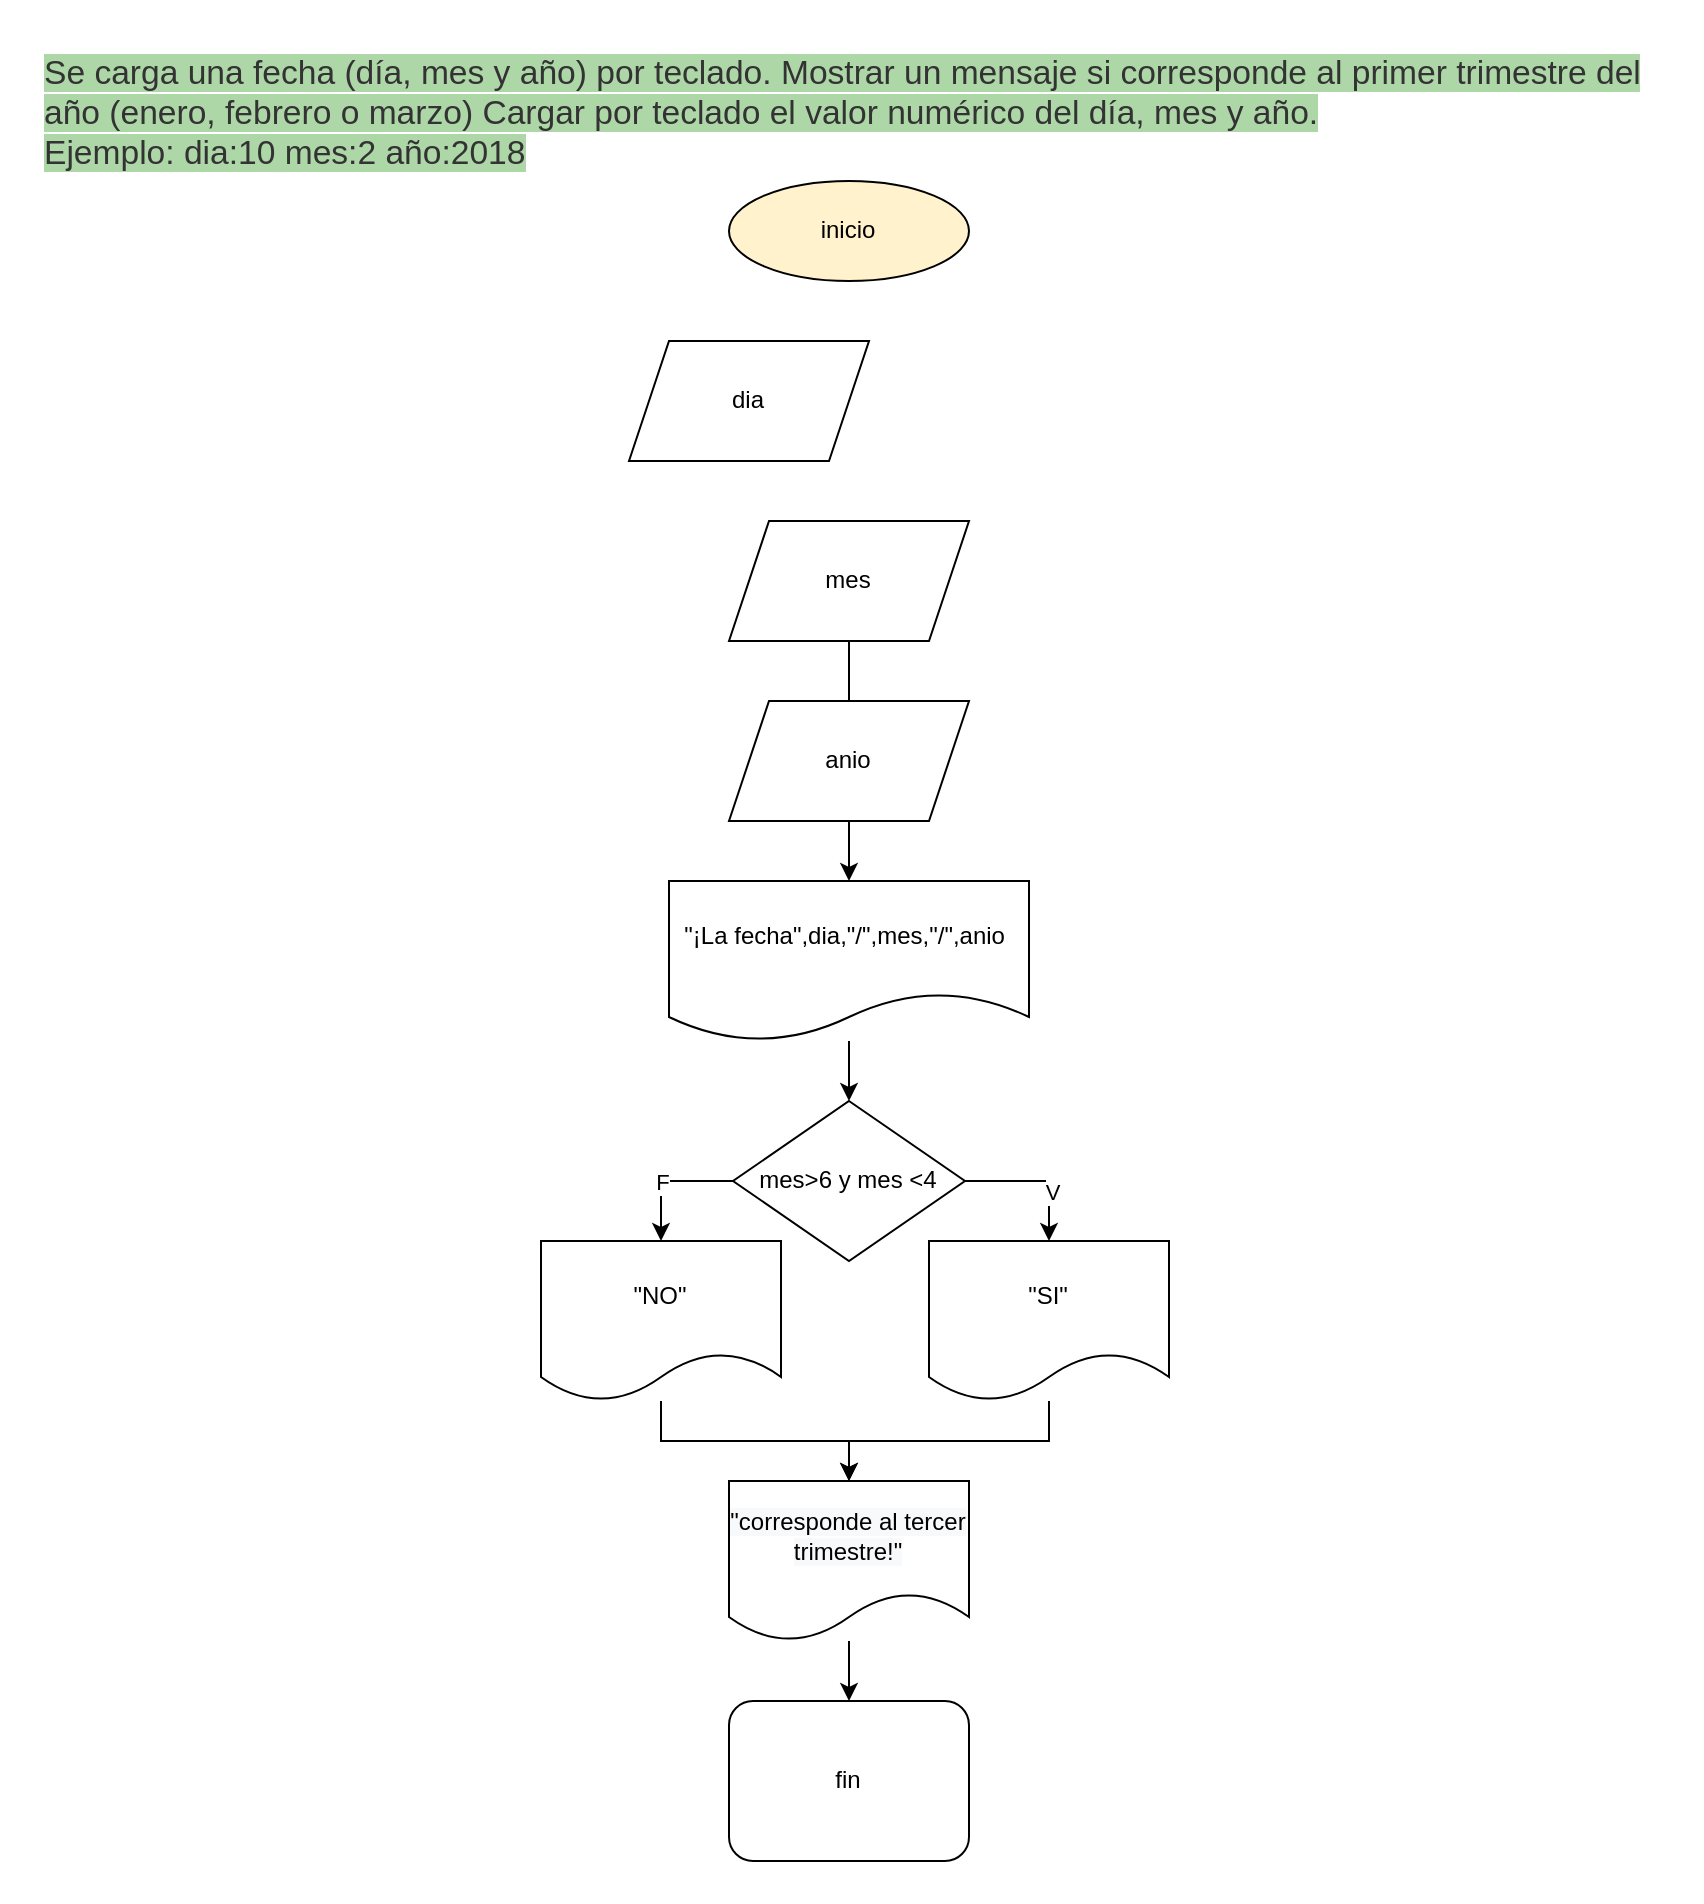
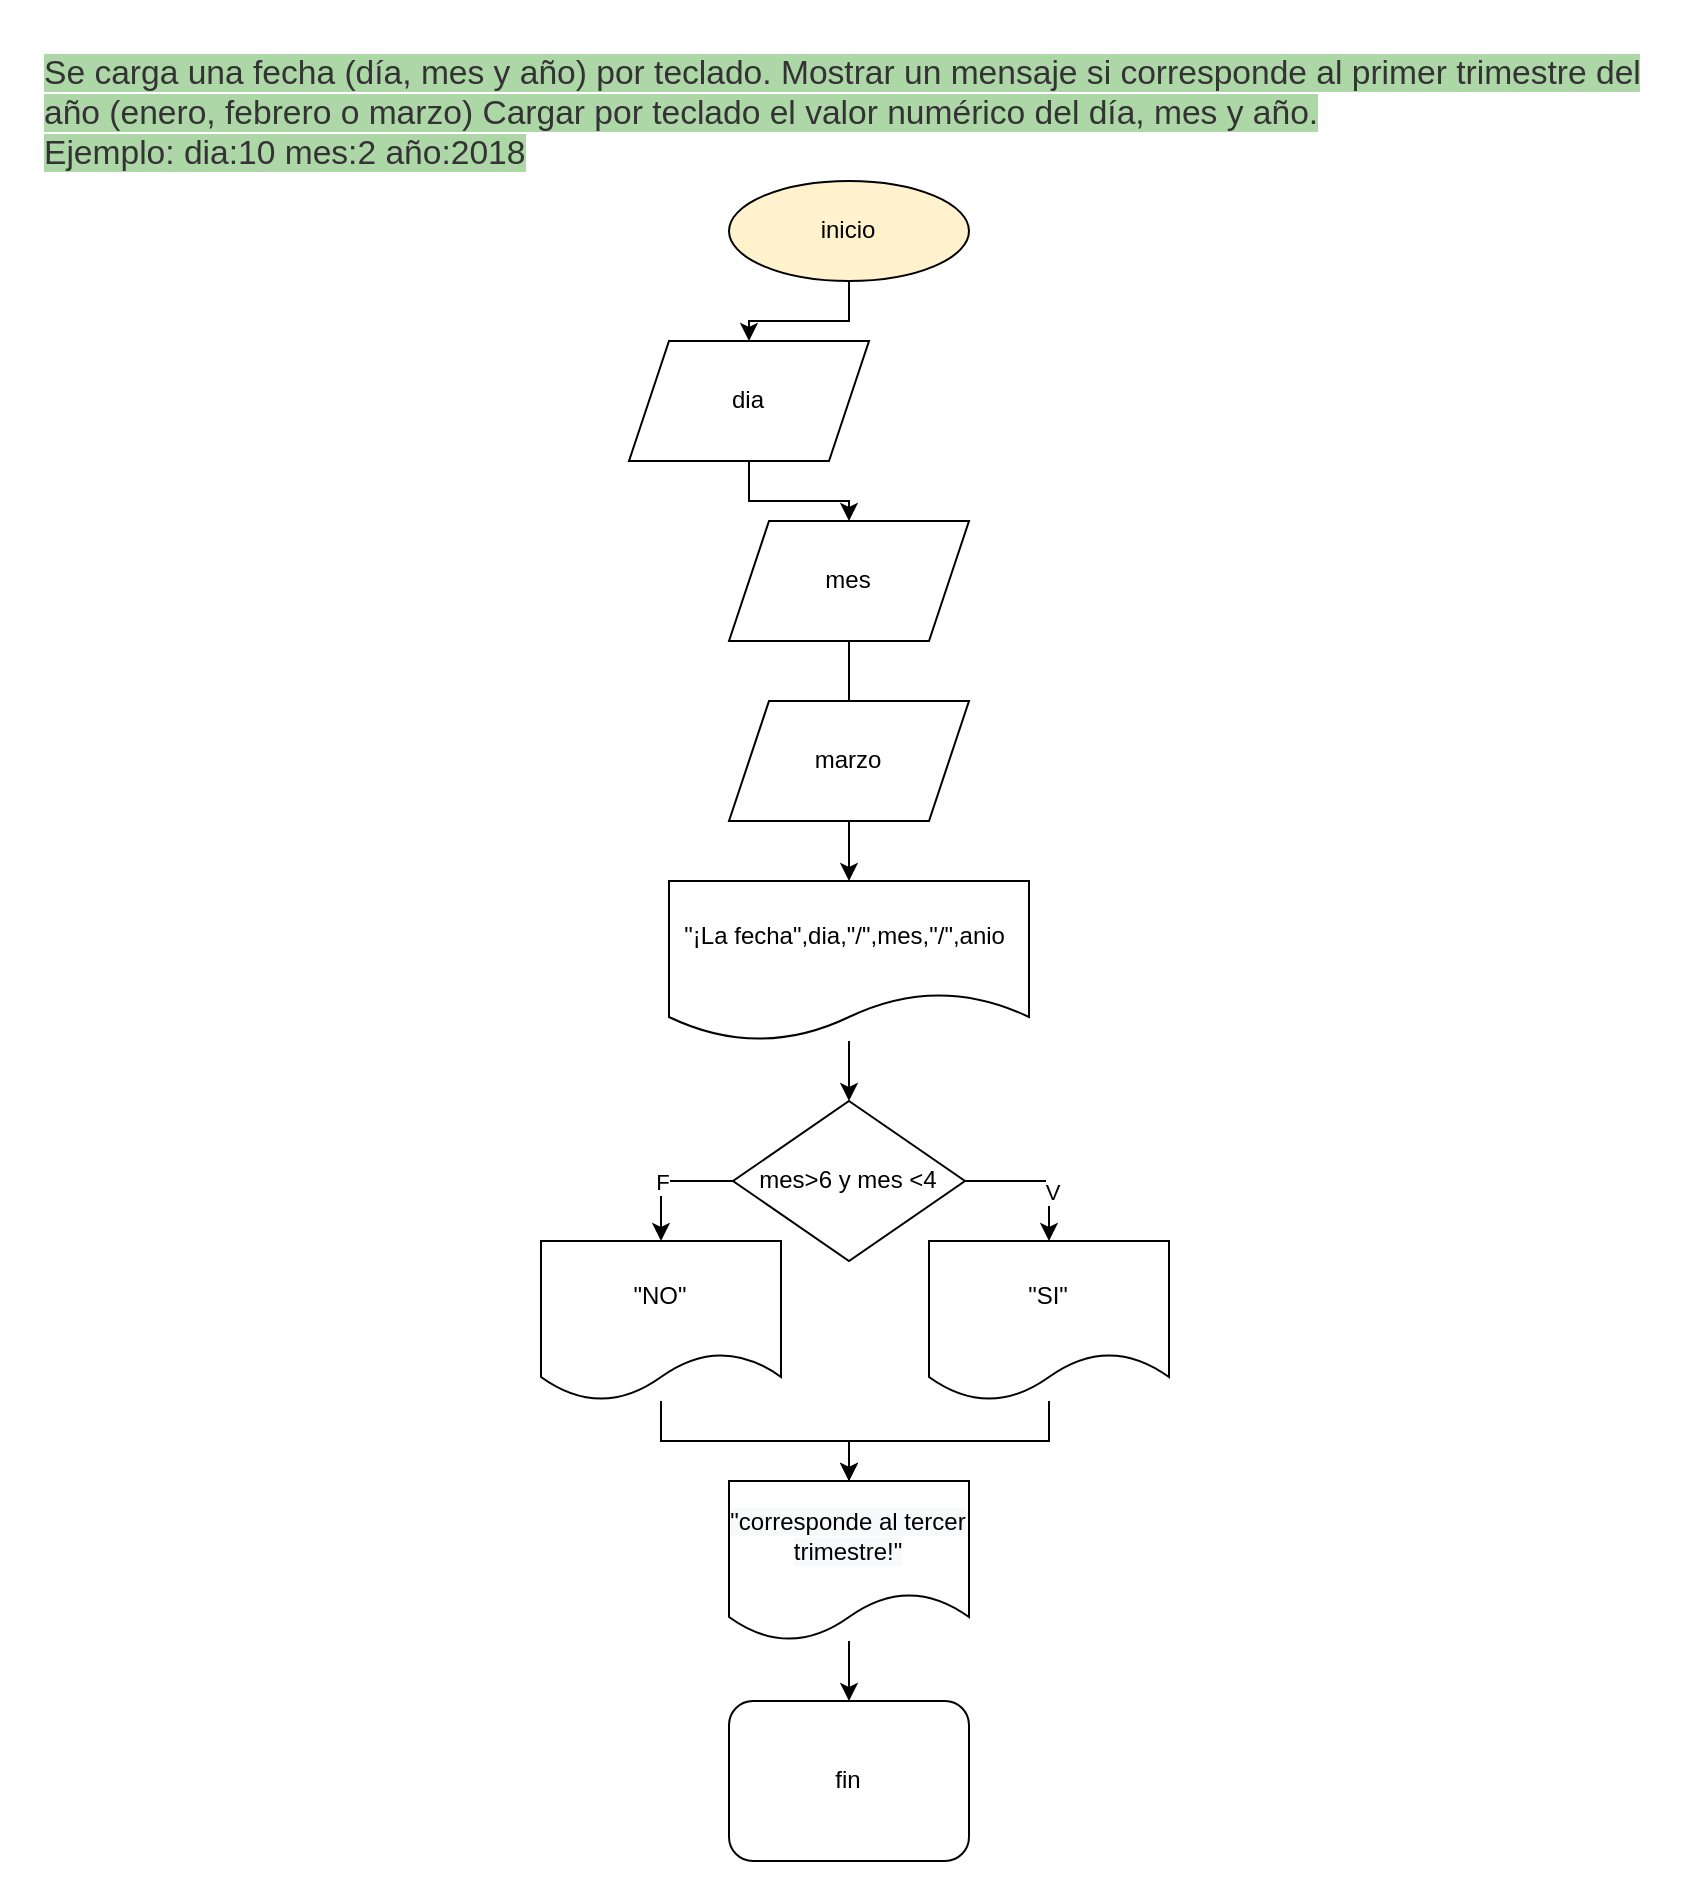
edge "inicio" -> "dia": added
edge "dia" -> "mes": added
node "anio": label "anio" -> "marzo"
